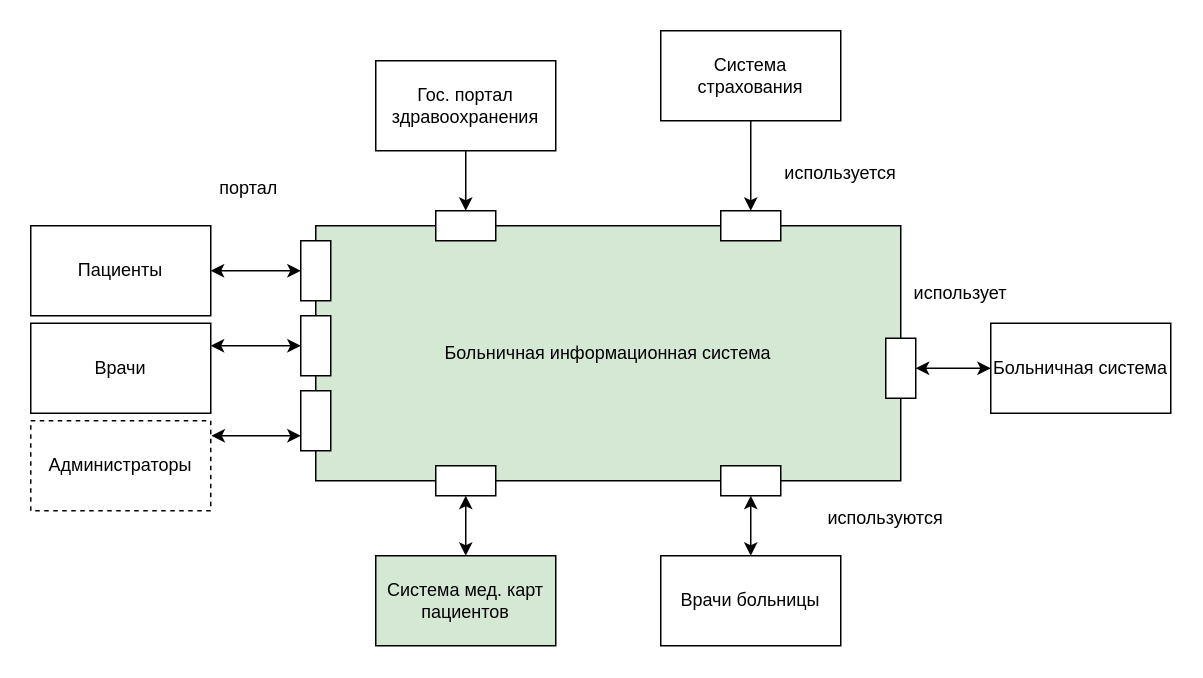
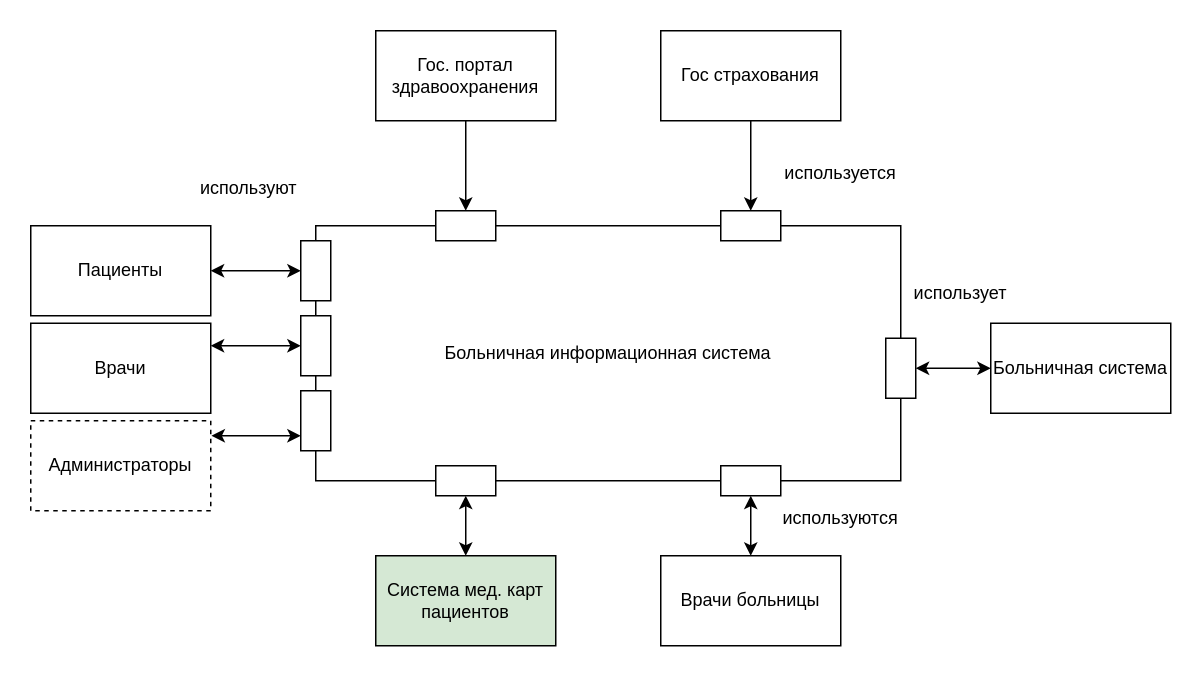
node "Система страхования": label "Система страхования" -> "Гос страхования"
node "Гос. портал здравоохранения": moved (466, 106) -> (466, 76)
node "портал": label "портал" -> "используют"
node "Больничная информационная система": fillcolor #d5e8d4 -> #ffffff
node "используются": moved (886, 518) -> (841, 518)
